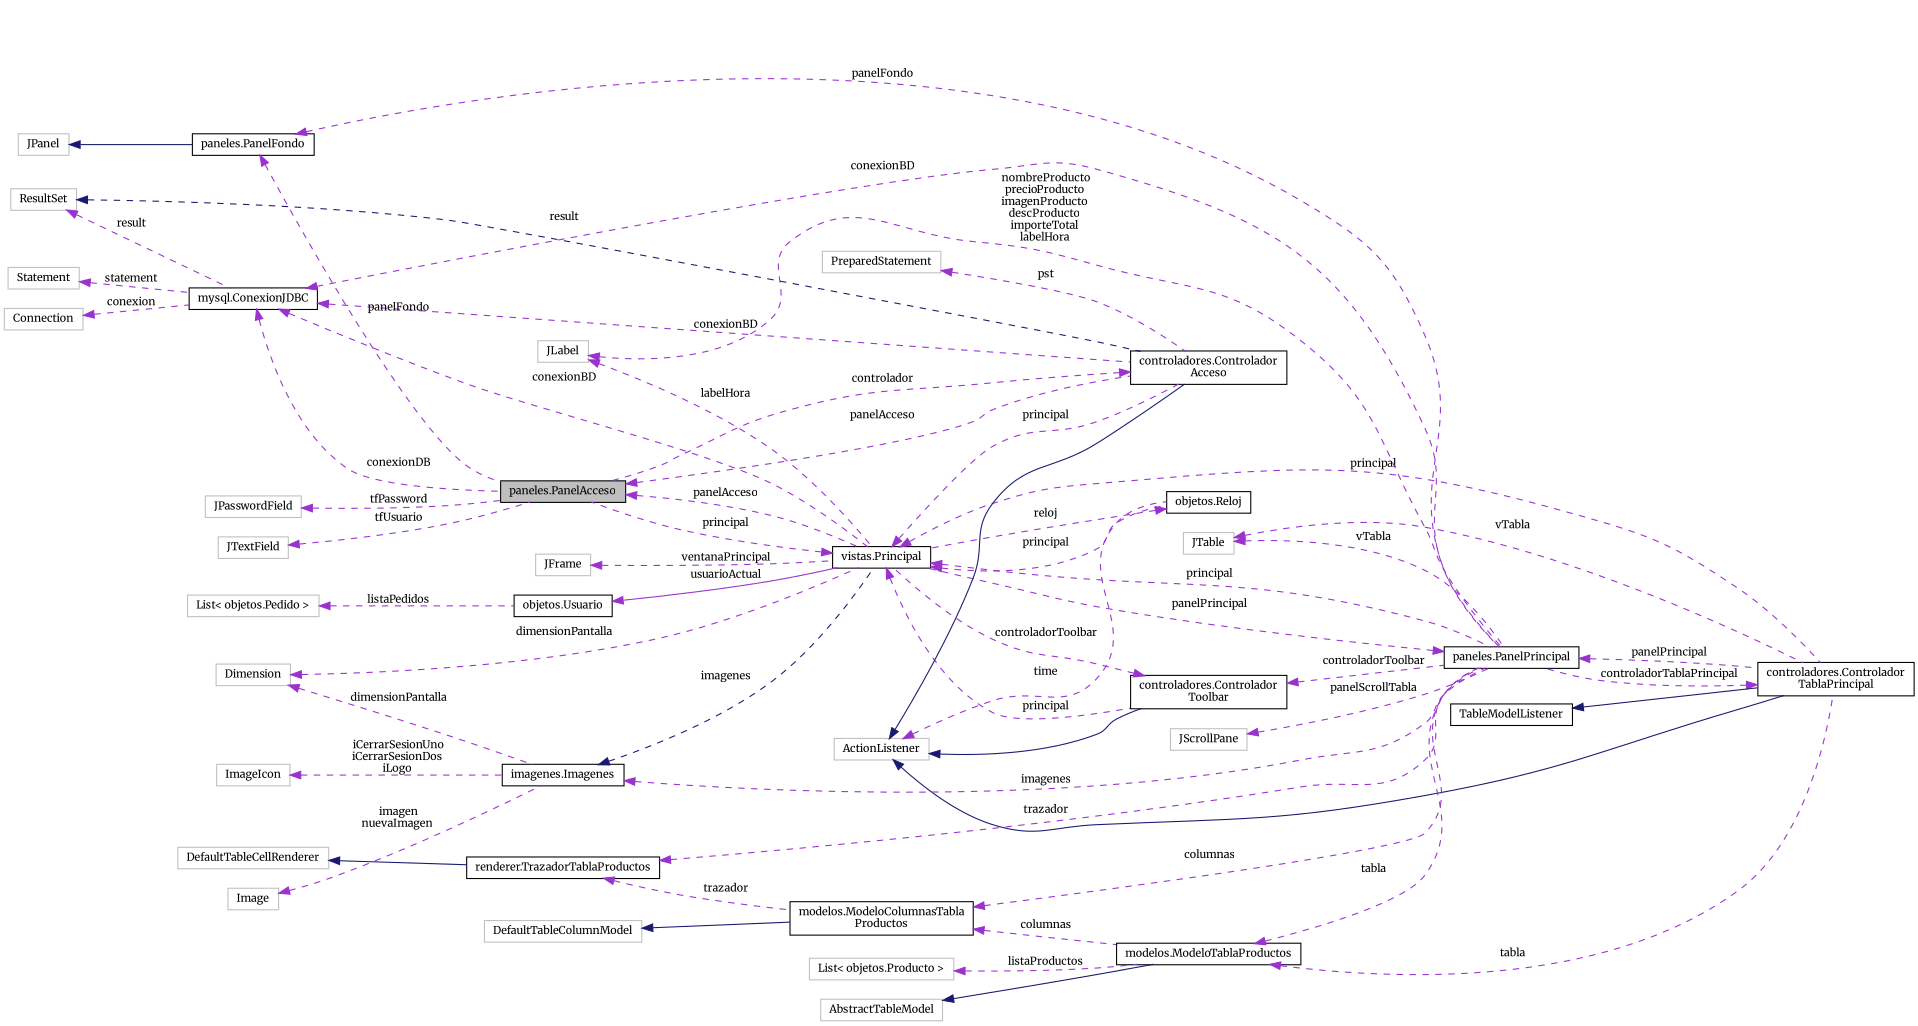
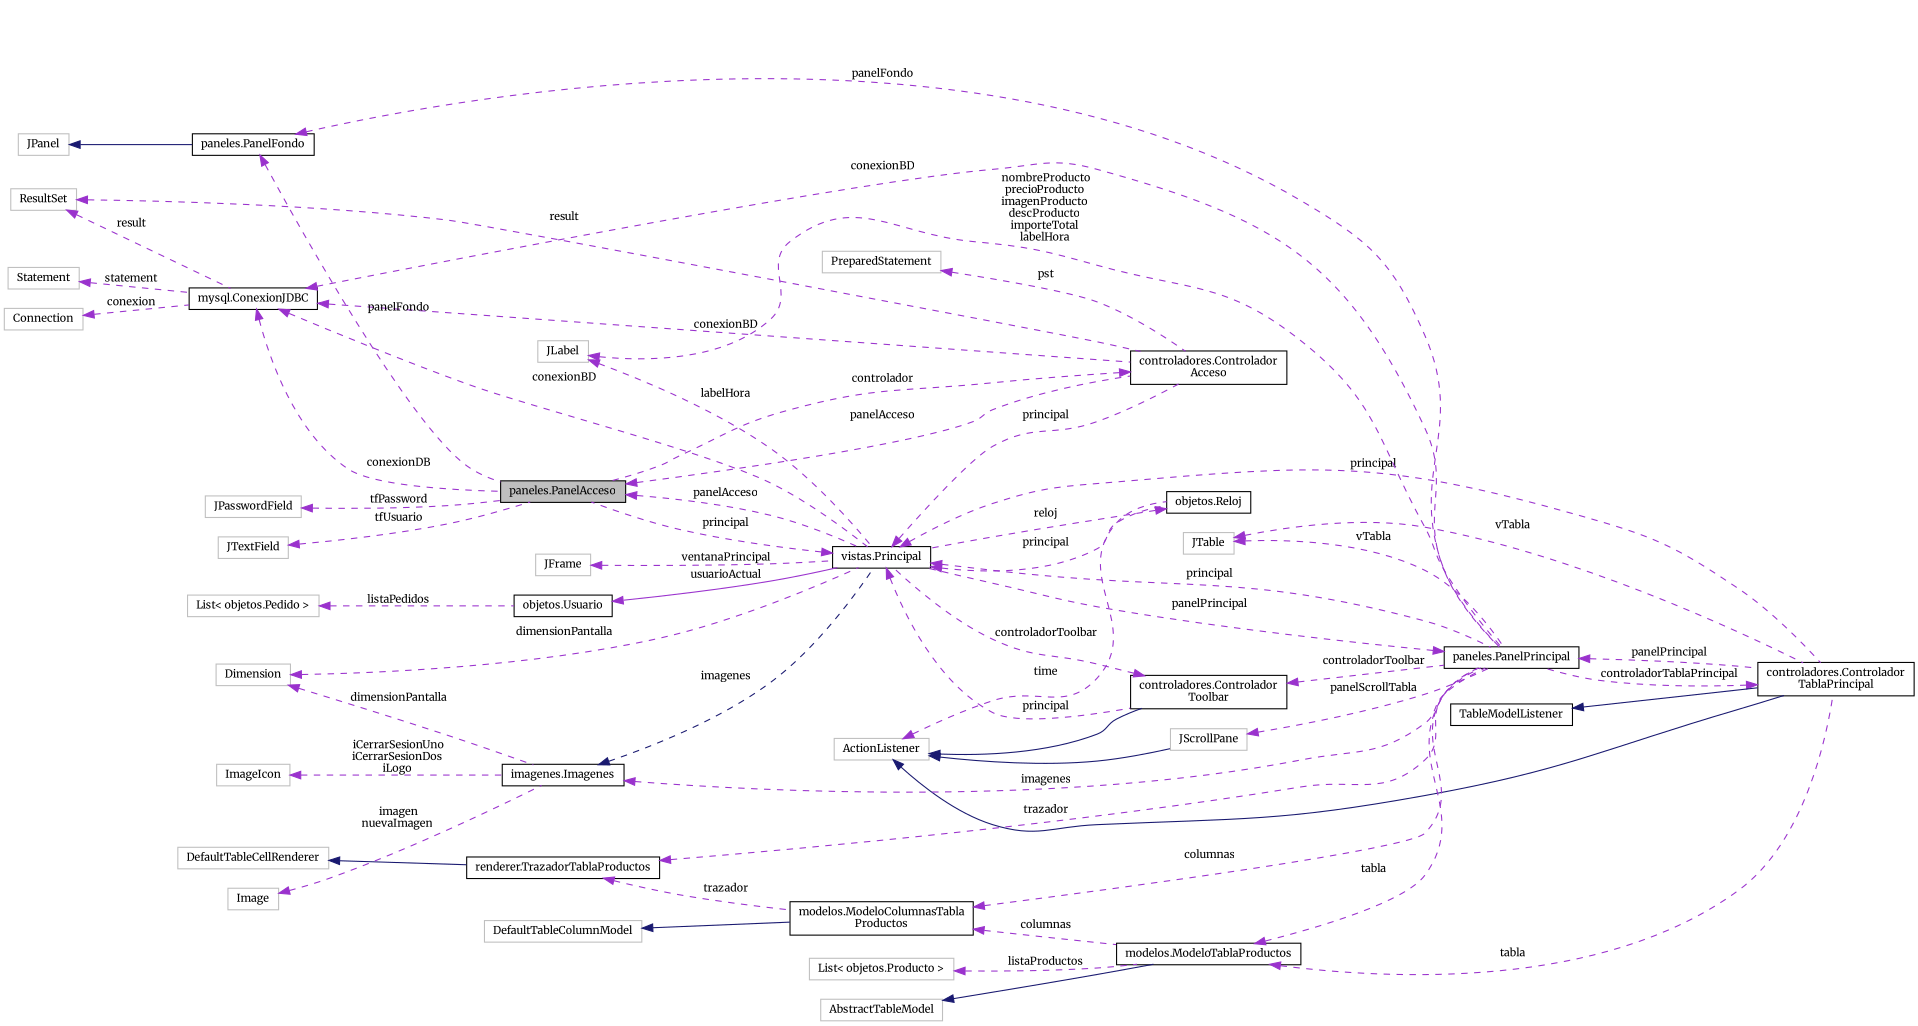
edge "controladores.Controlador Acceso" -> "ResultSet": color midnightblue -> darkorchid3
edge "controladores.Controlador Acceso" -> "ActionListener": now "JScrollPane" -> "ActionListener"
